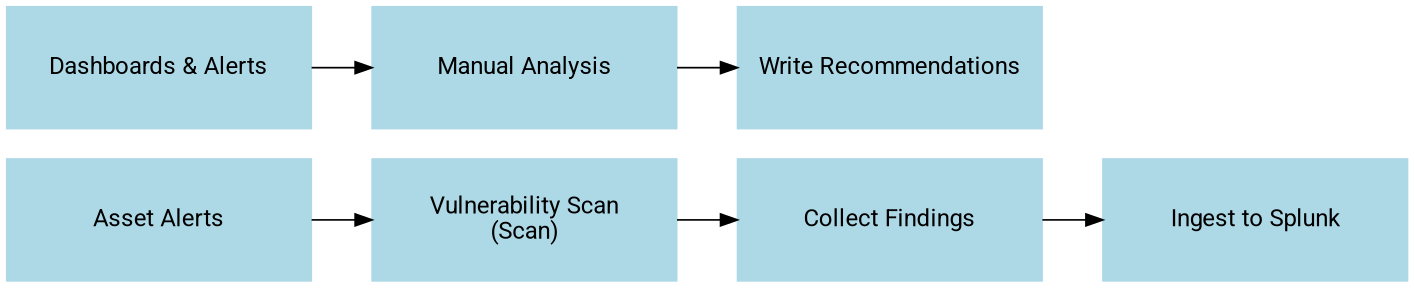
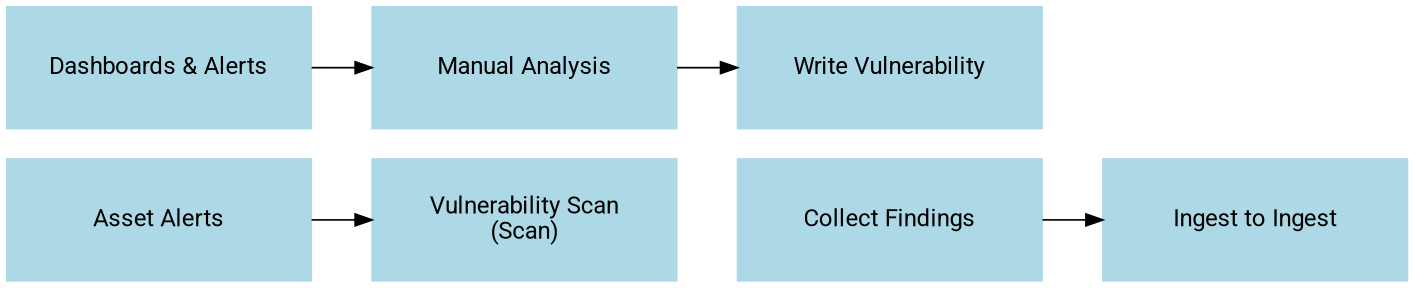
node "Write Recommendations": label "Write Recommendations" -> "Write Vulnerability"
edge "Vulnerability Scan (Scan)" -> "Collect Findings": removed
node "Ingest to Splunk": label "Ingest to Splunk" -> "Ingest to Ingest"
